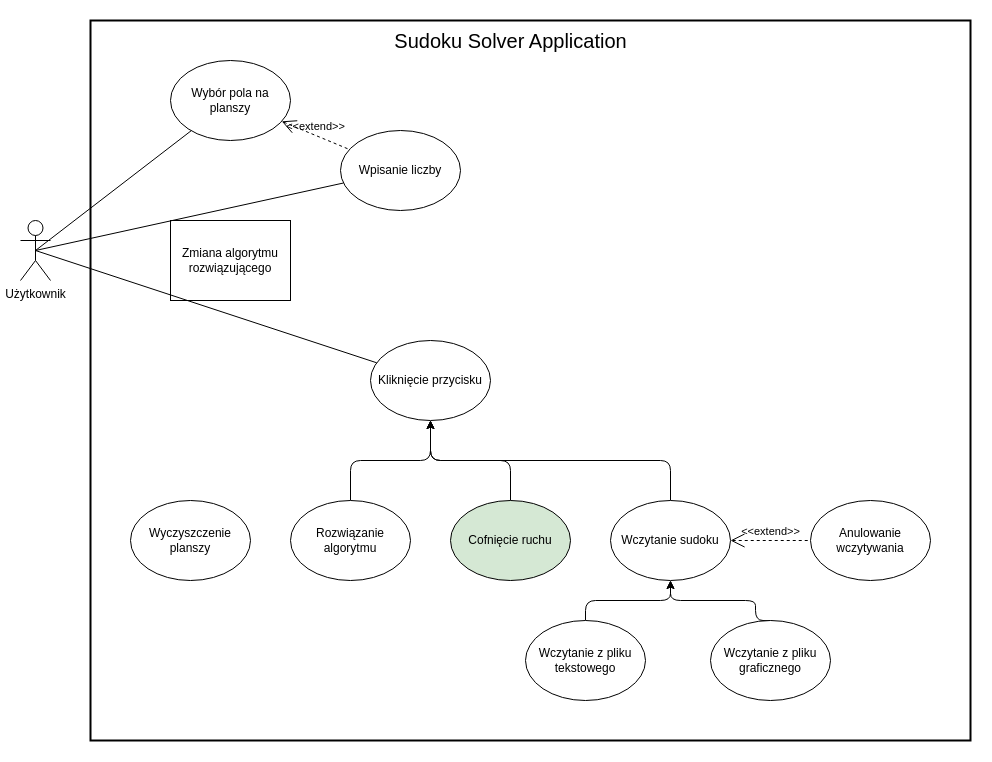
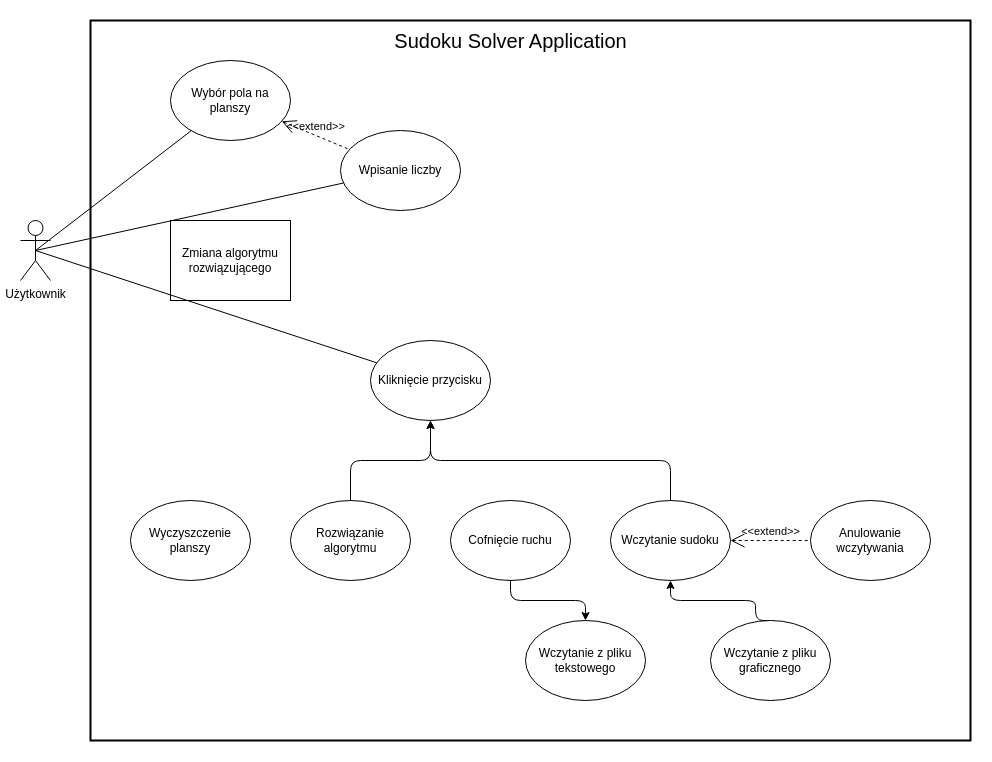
edge "Cofnięcie ruchu" -> "Kliknięcie przycisku": now "Cofnięcie ruchu" -> "Wczytanie z pliku tekstowego"
node "Cofnięcie ruchu": fillcolor #d5e8d4 -> #ffffff
edge "Wczytanie z pliku tekstowego" -> "Wczytanie sudoku": removed
